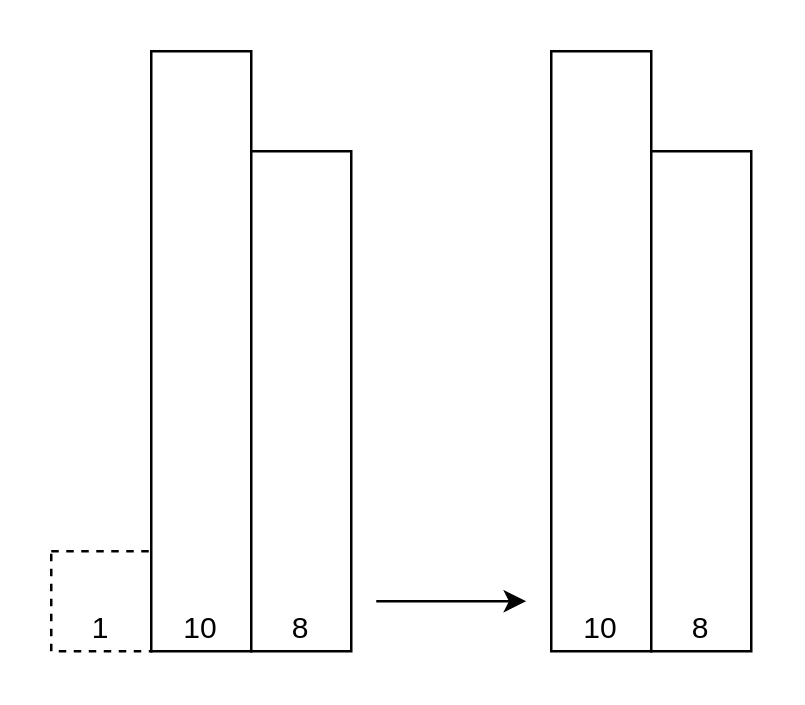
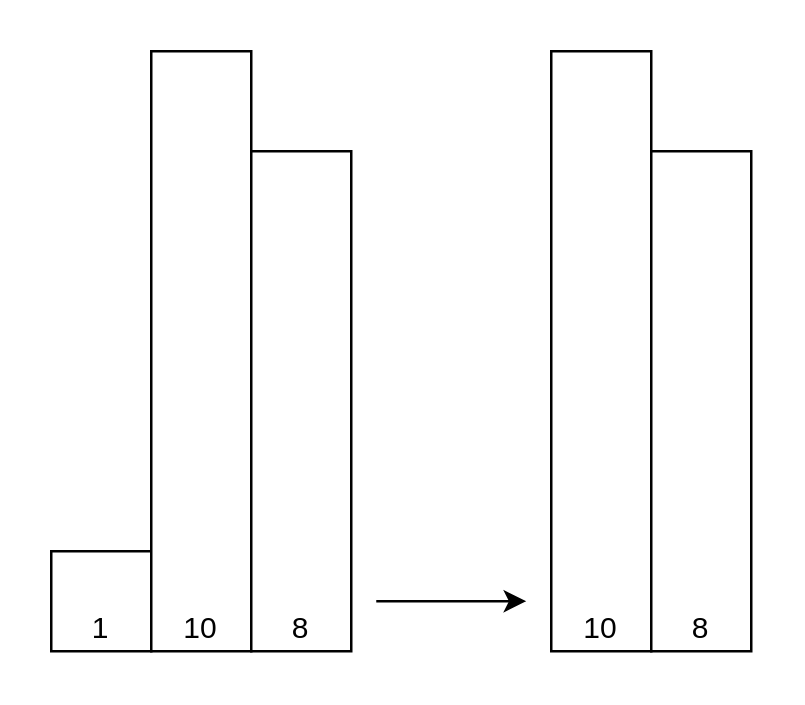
node "1": style dashed -> solid
